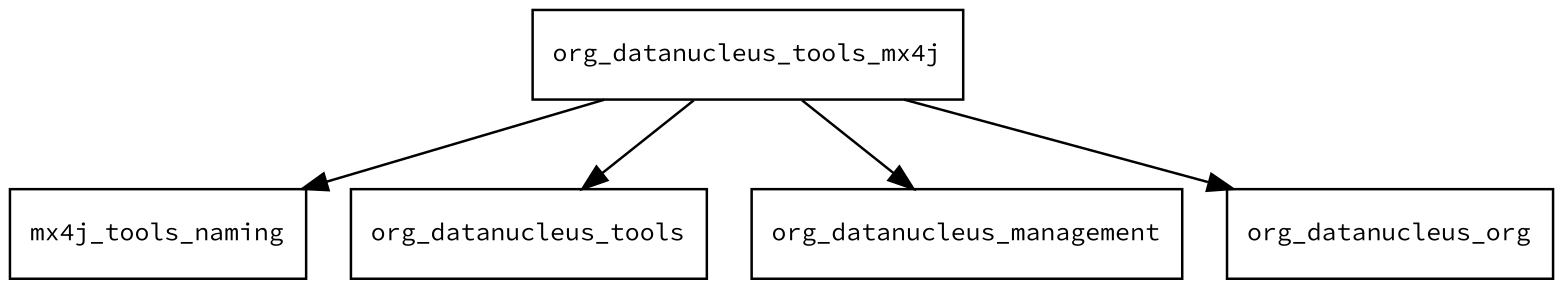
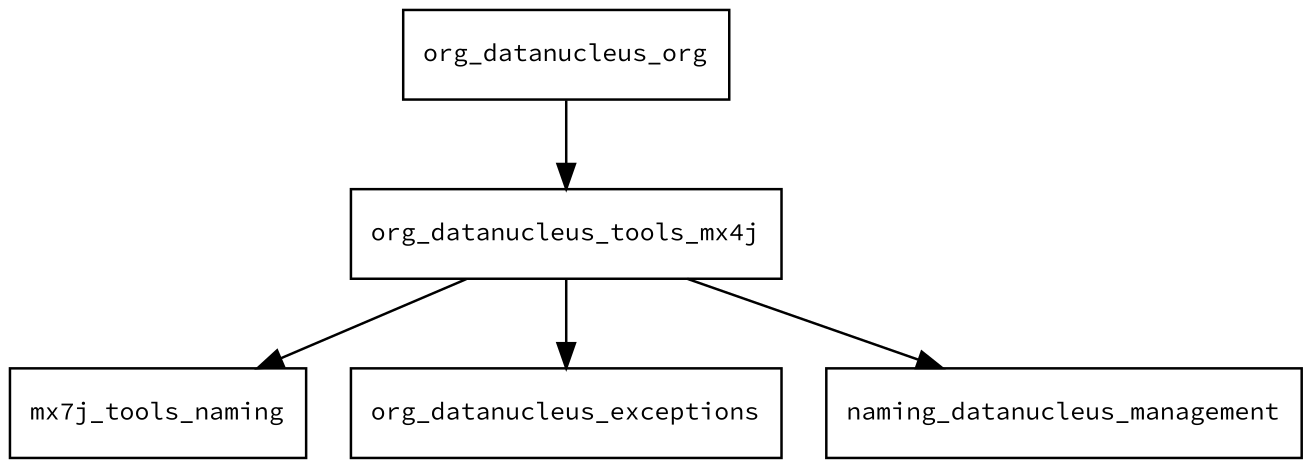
edge "org_datanucleus_tools_mx4j" -> "org_datanucleus_org": reversed
node "mx4j_tools_naming": label "mx4j_tools_naming" -> "mx7j_tools_naming"
node "org_datanucleus_tools": label "org_datanucleus_tools" -> "org_datanucleus_exceptions"
node "org_datanucleus_management": label "org_datanucleus_management" -> "naming_datanucleus_management"
